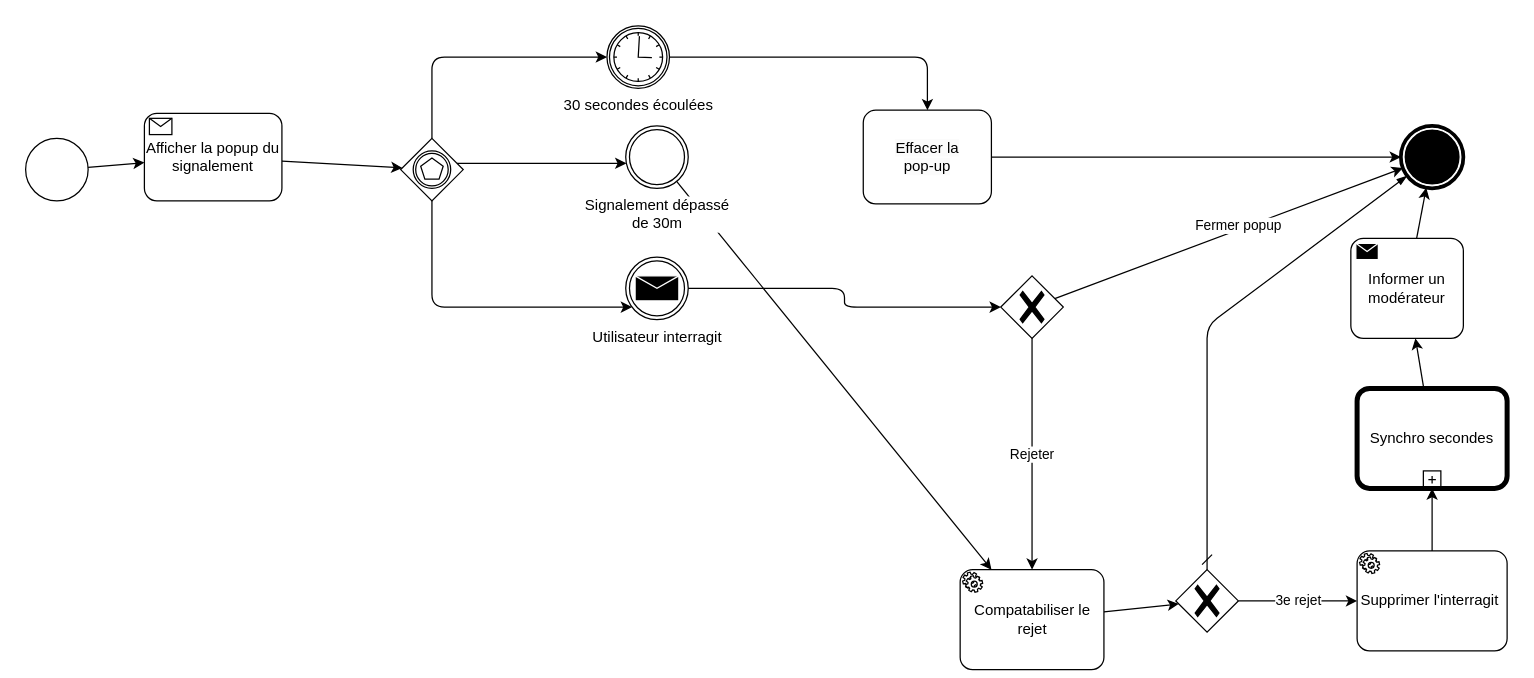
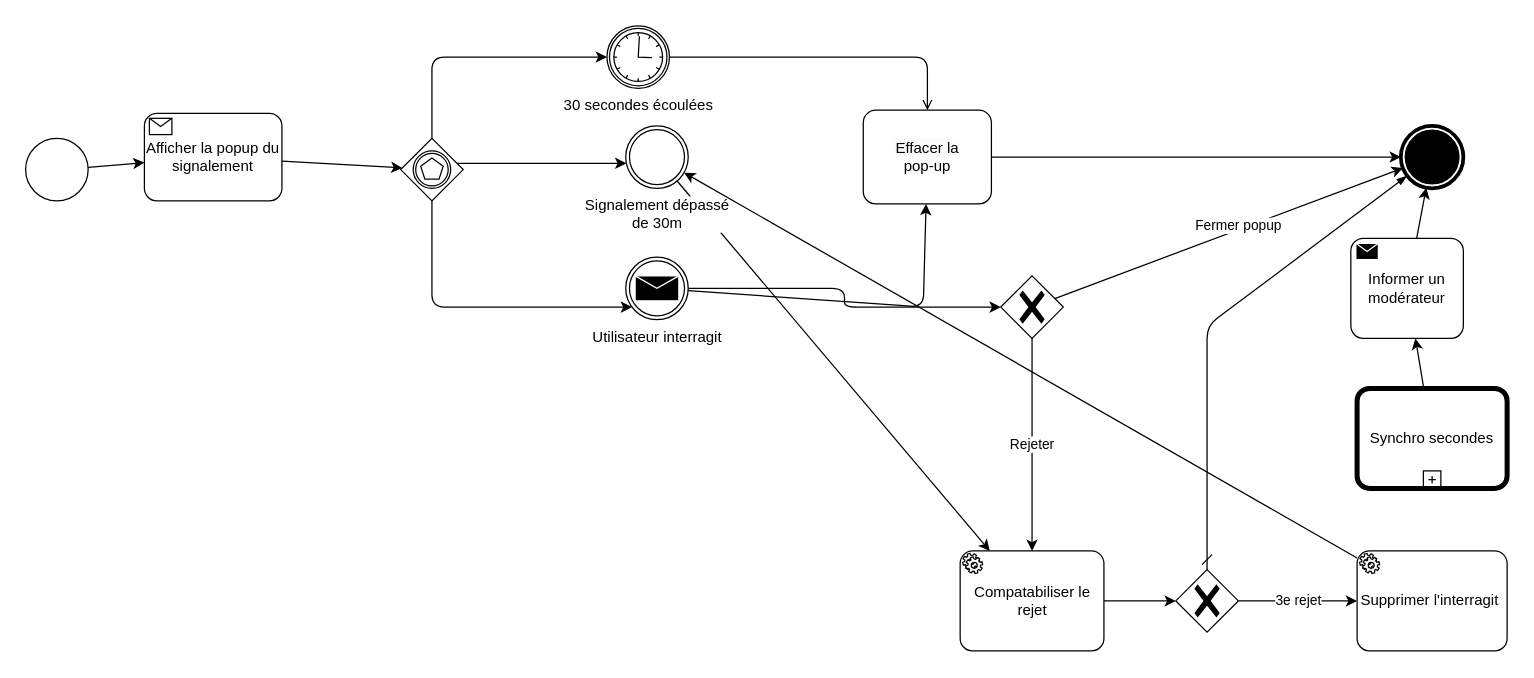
edge "30 secondes écoulées" -> "Effacer lapop-up": arrowhead classic -> open
edge "Utilisateur interragit" -> "Effacer lapop-up": added
edge "Supprimer l'interragit" -> "Synchro secondes": now "Supprimer l'interragit" -> "Signalement dépassé de 30m"
node "Compatabiliser le rejet": moved (1032, 619) -> (1032, 601)
